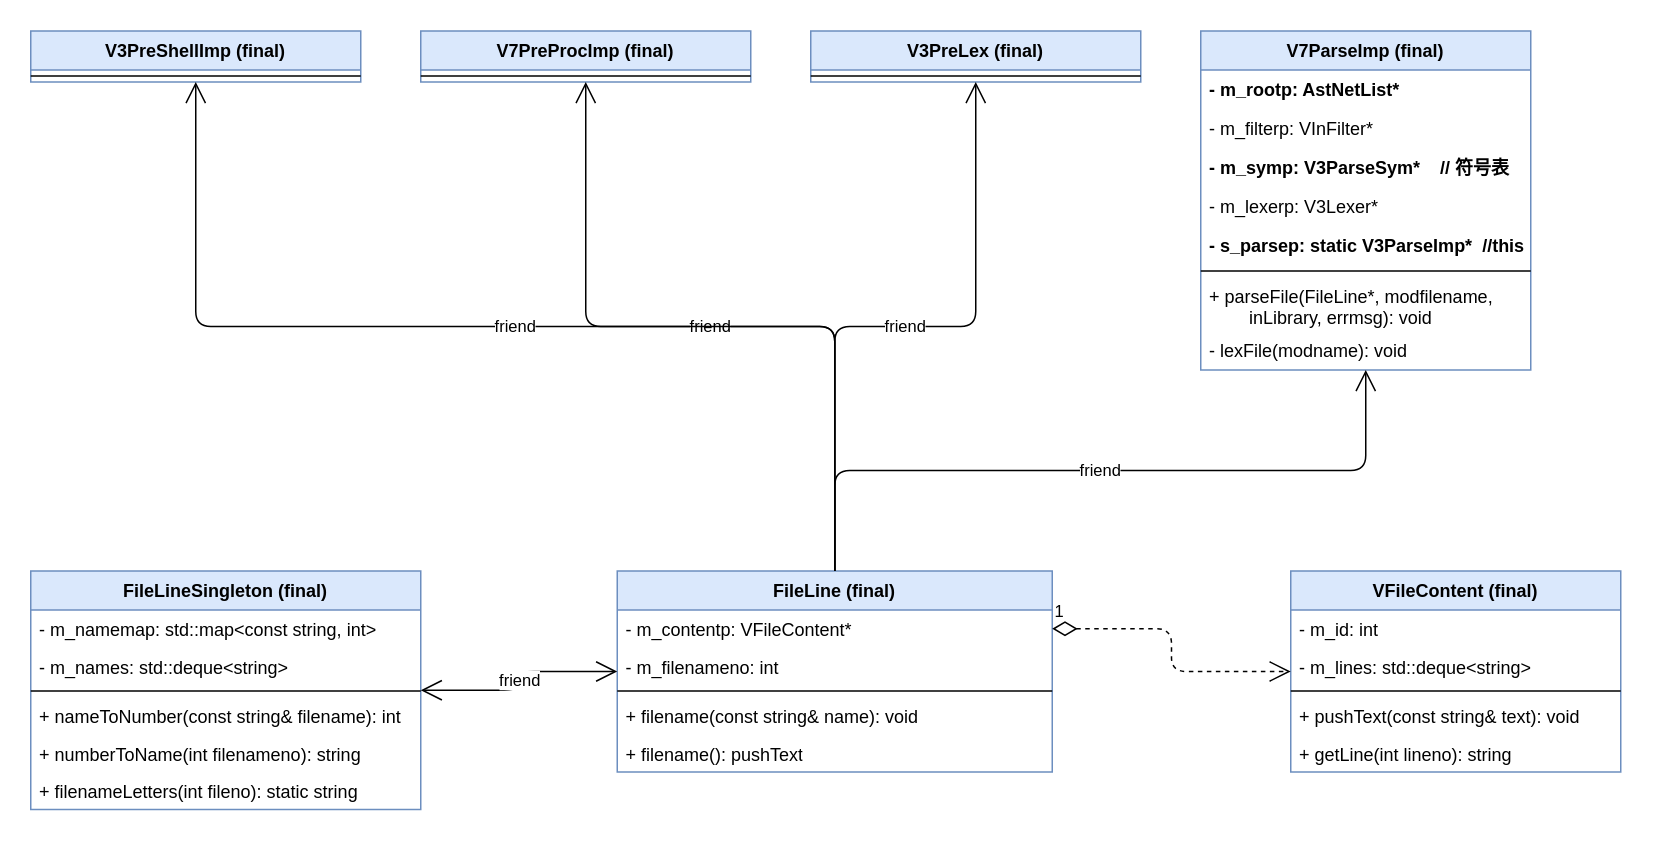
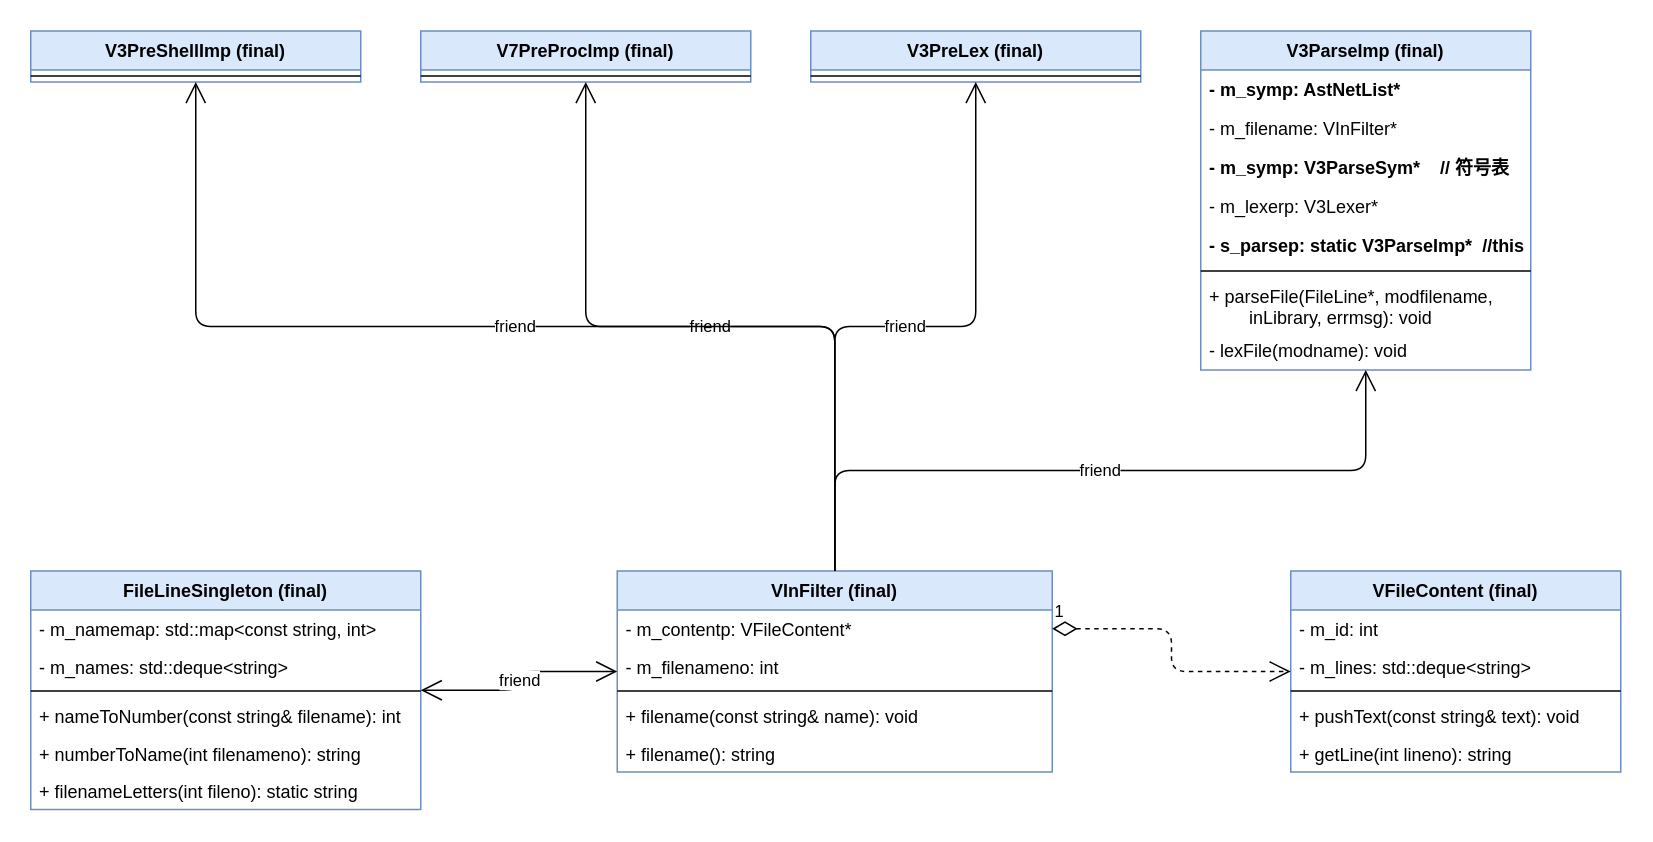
node "V7ParseImp (final)": label "V7ParseImp (final)" -> "V3ParseImp (final)"
node "- m_rootp: AstNetList*": label "- m_rootp: AstNetList*" -> "- m_symp: AstNetList*"
node "- m_filterp: VInFilter*": label "- m_filterp: VInFilter*" -> "- m_filename: VInFilter*"
node "FileLine (final)": label "FileLine (final)" -> "VInFilter (final)"
node "+ filename(): pushText": label "+ filename(): pushText" -> "+ filename(): string"
